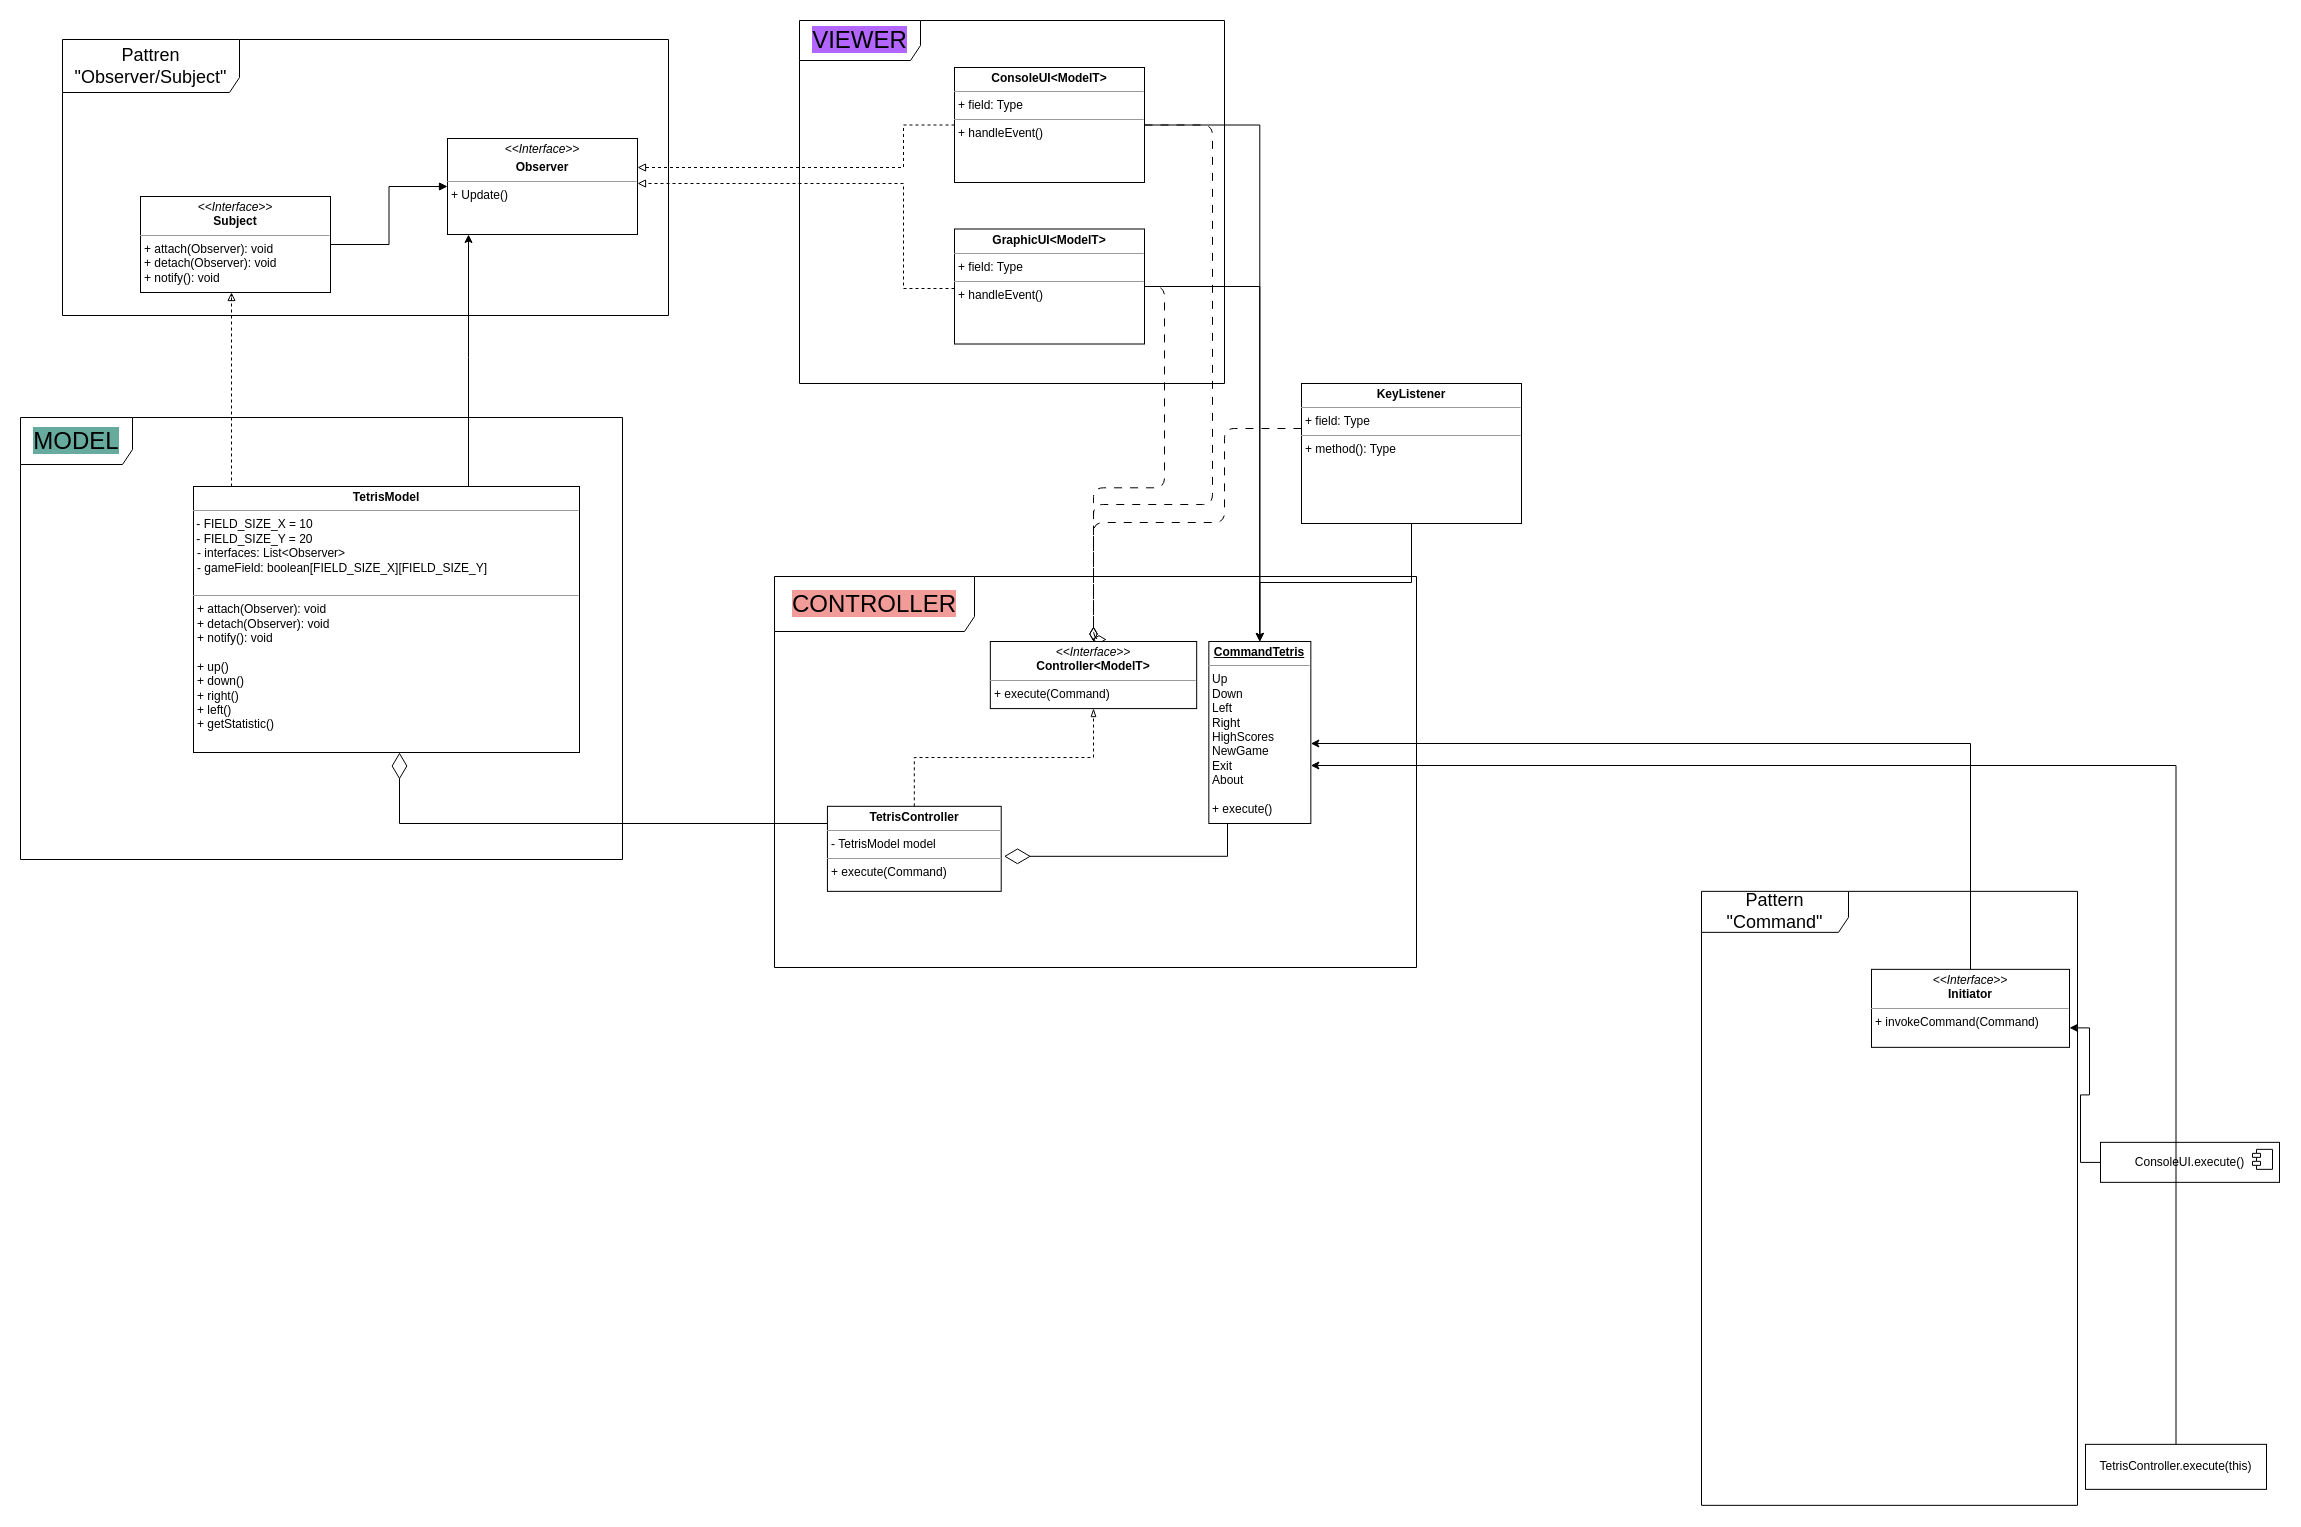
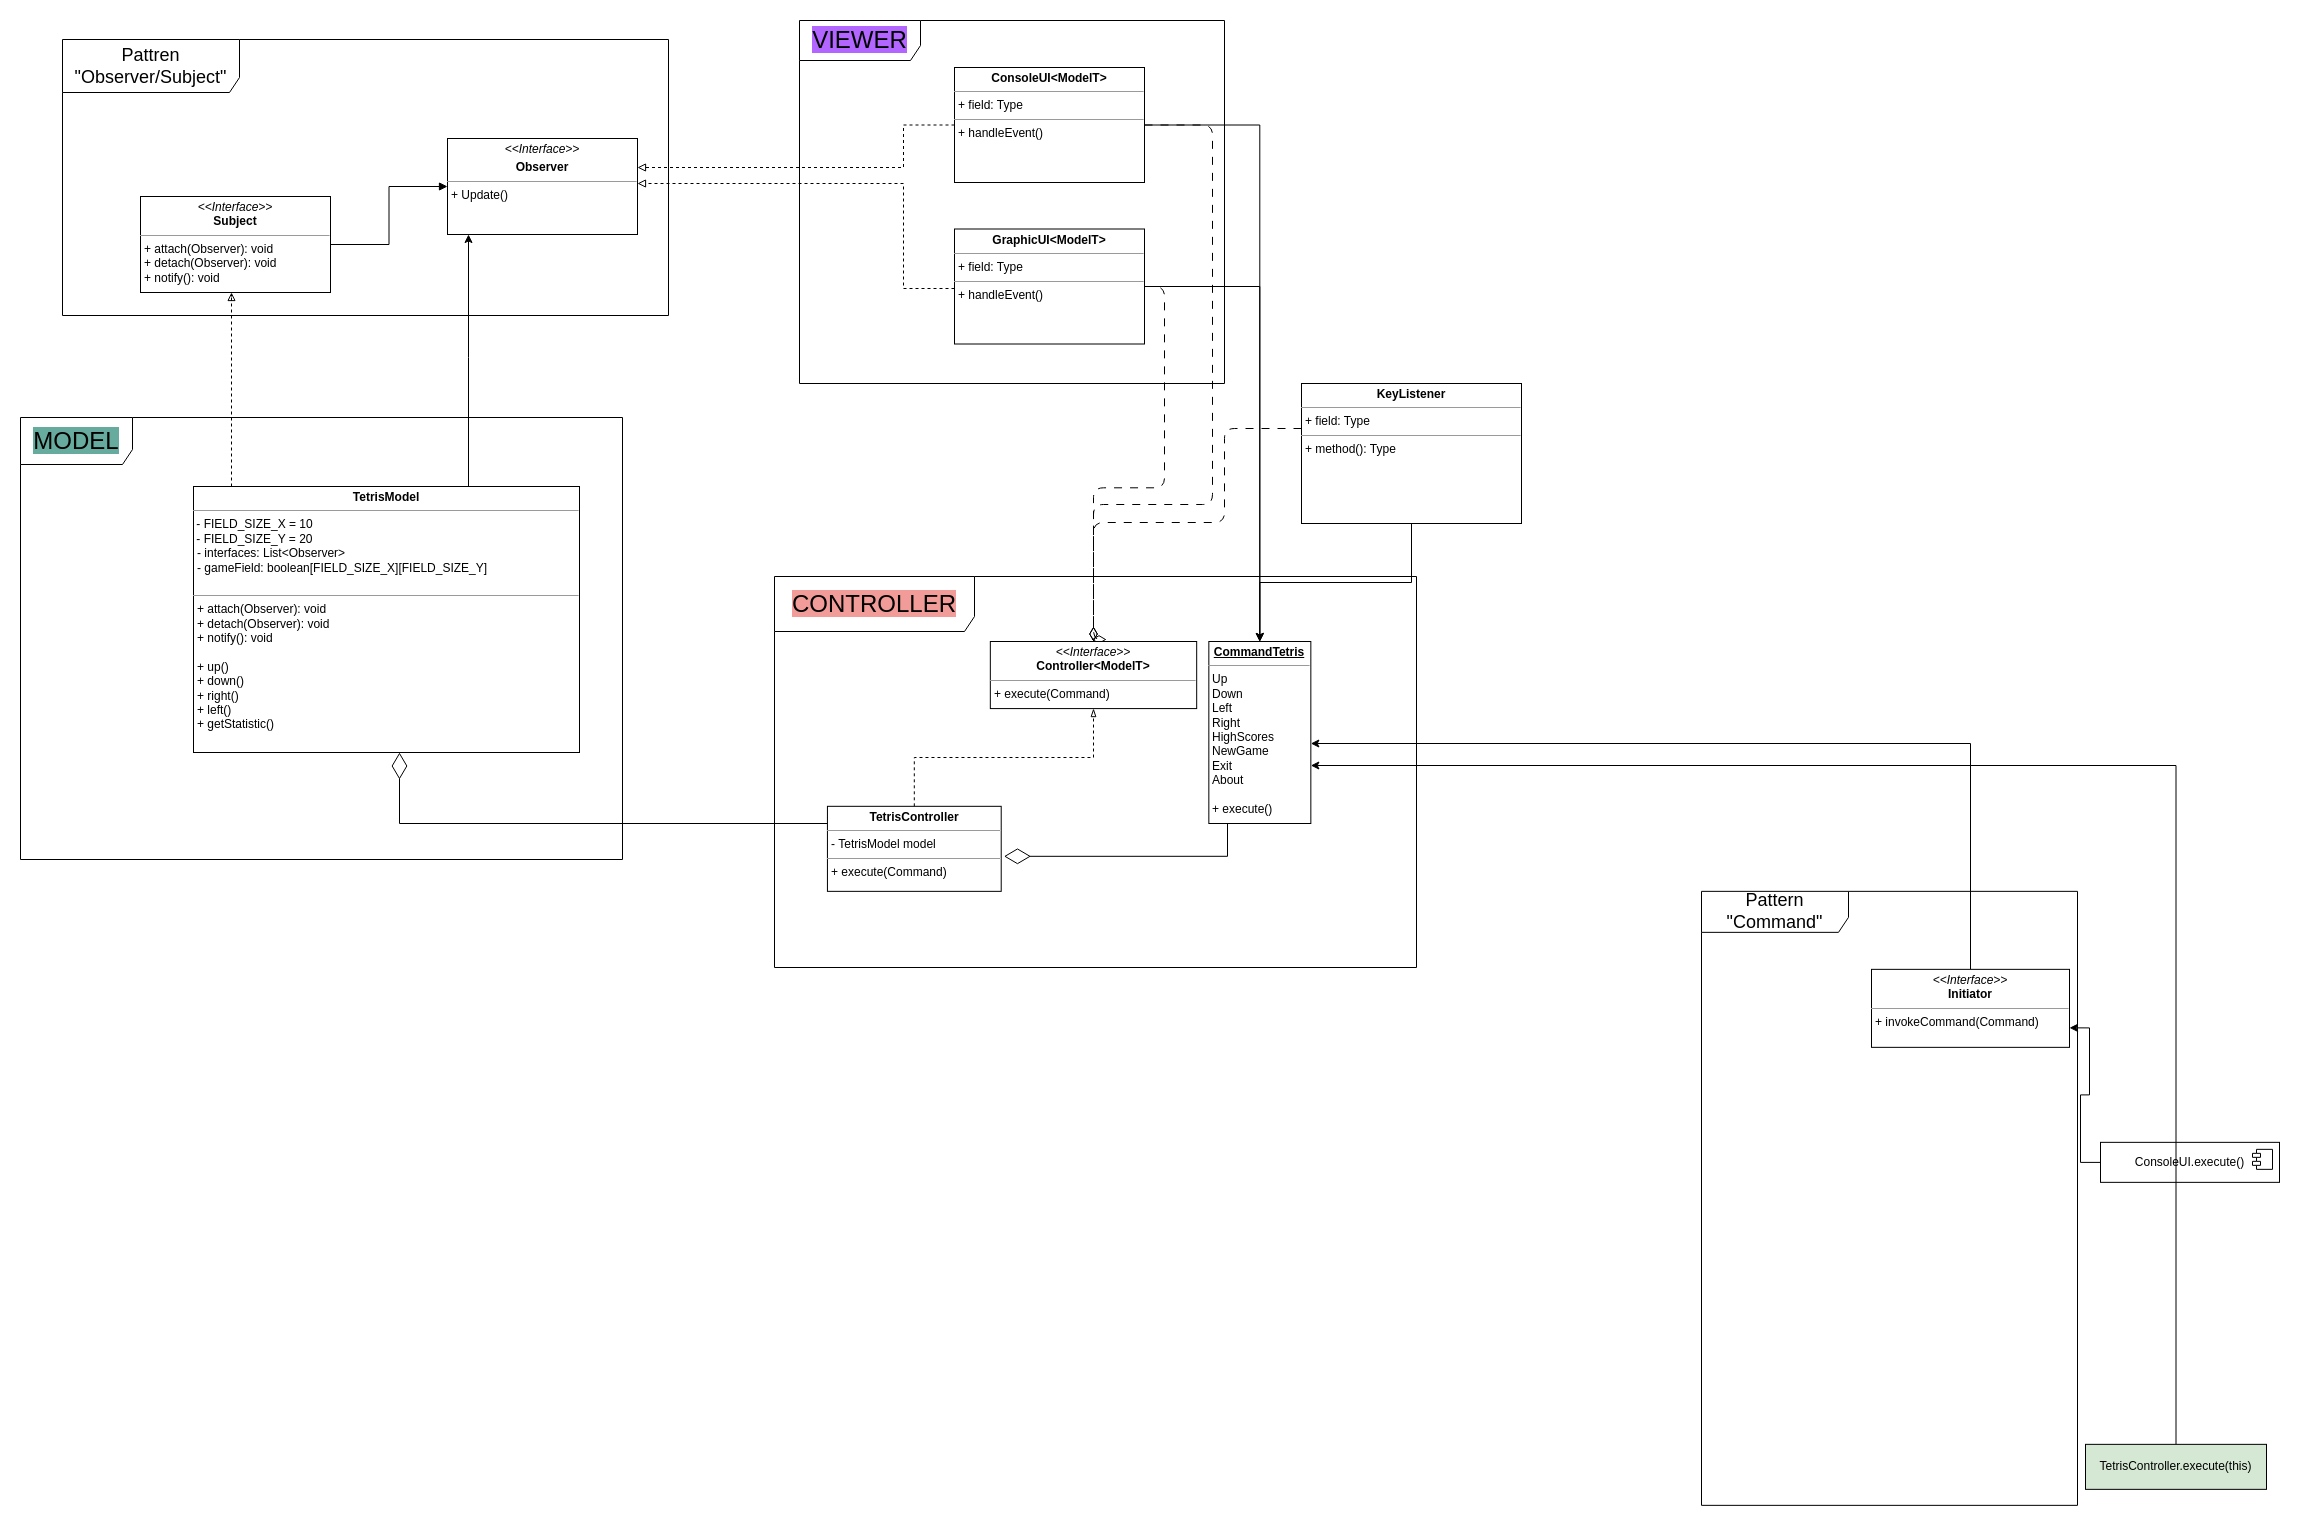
node "TetrisController.execute(this)": fillcolor #ffffff -> #d5e8d4
